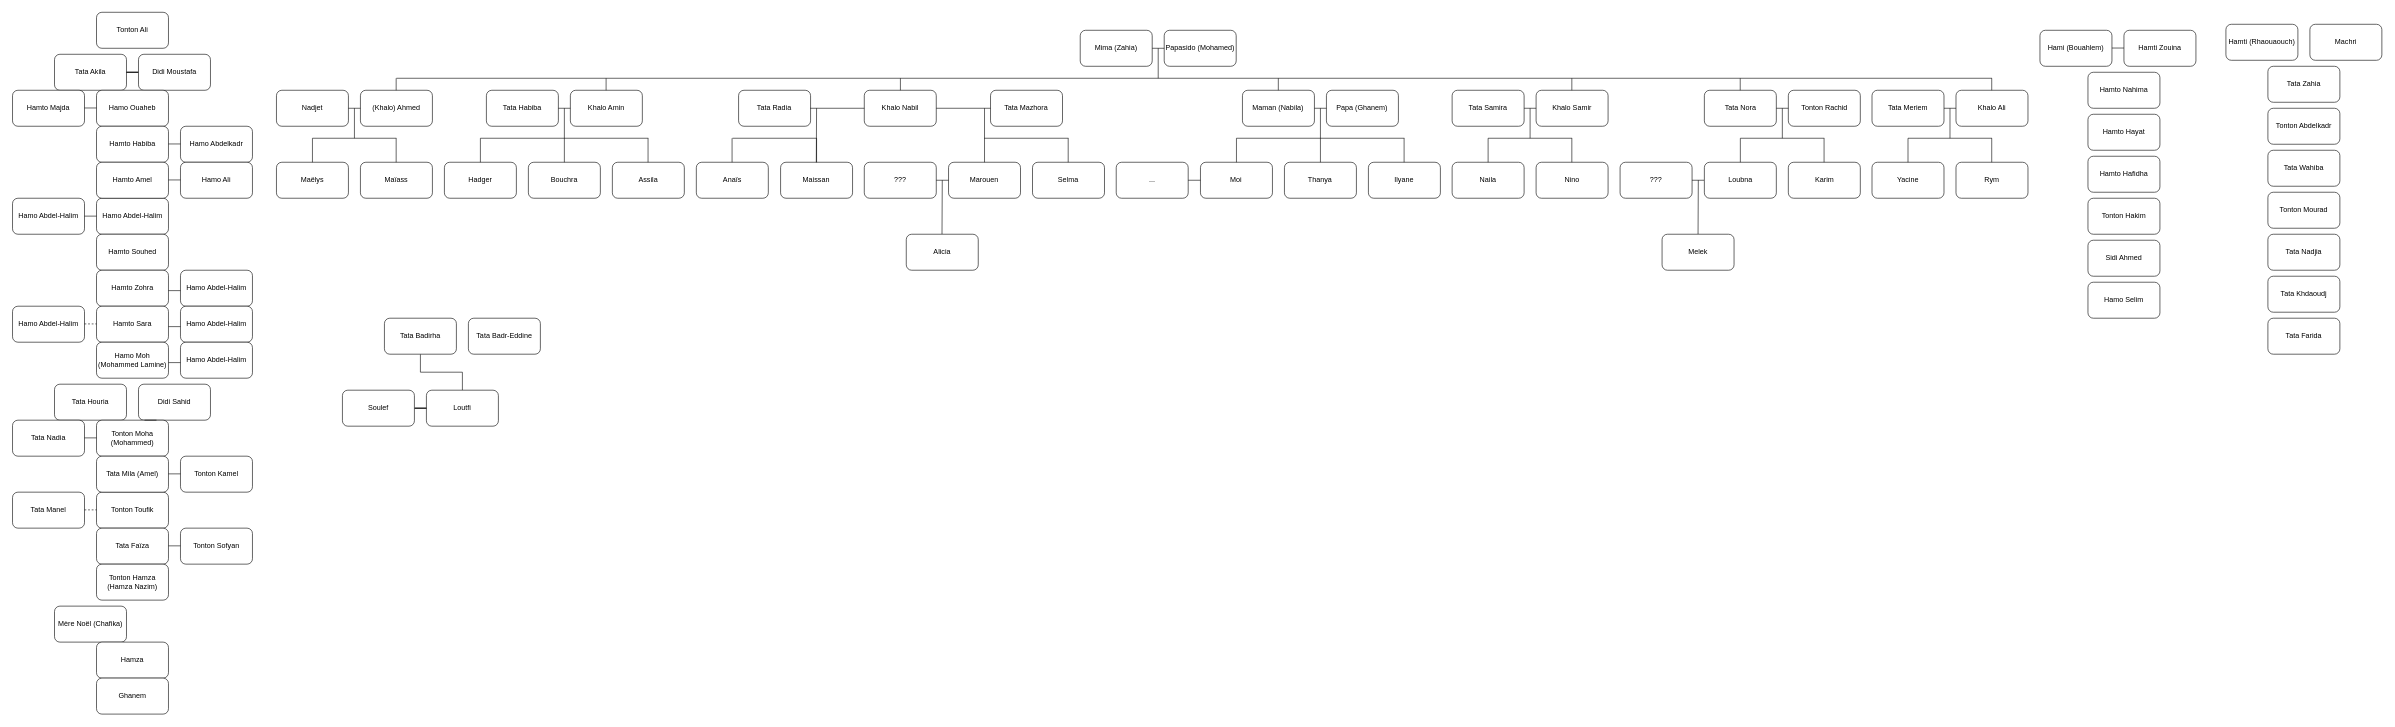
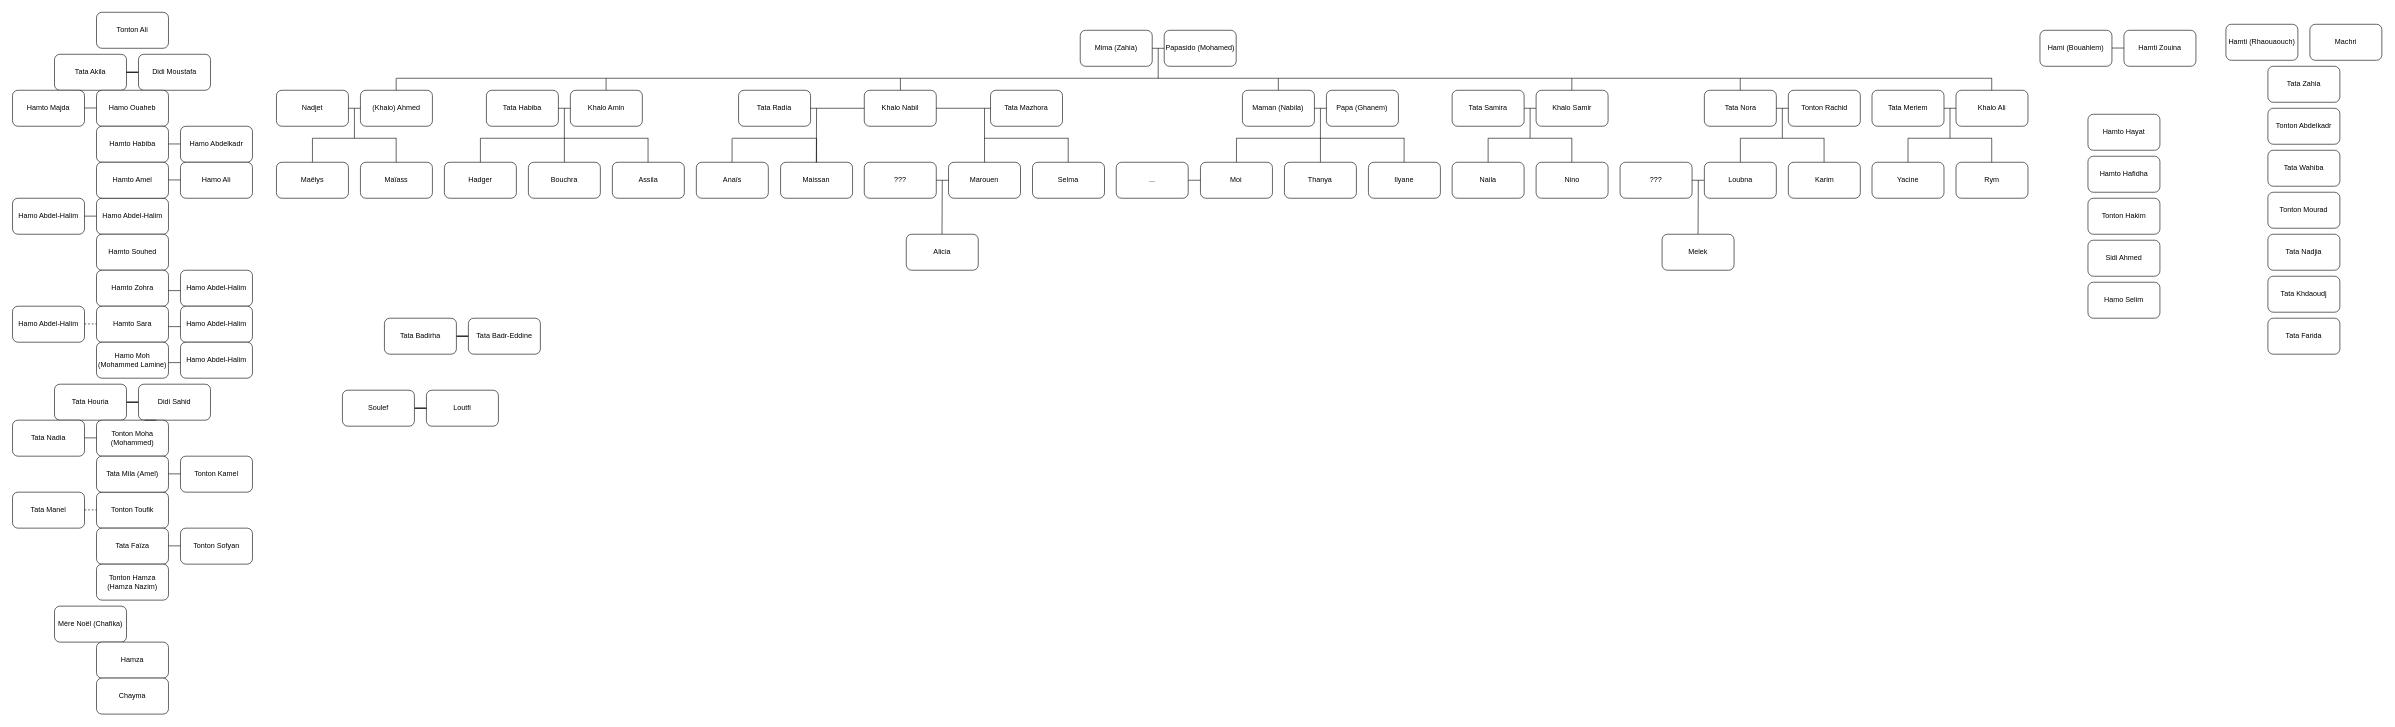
node "Hamto Nahima": removed
edge "Tata Badirha" -- "Loutfi": now "Tata Badirha" -- "Tata Badr-Eddine"
edge "Tata Houria" -- "Didi Sahid": added
node "Ghanem": label "Ghanem" -> "Chayma"
